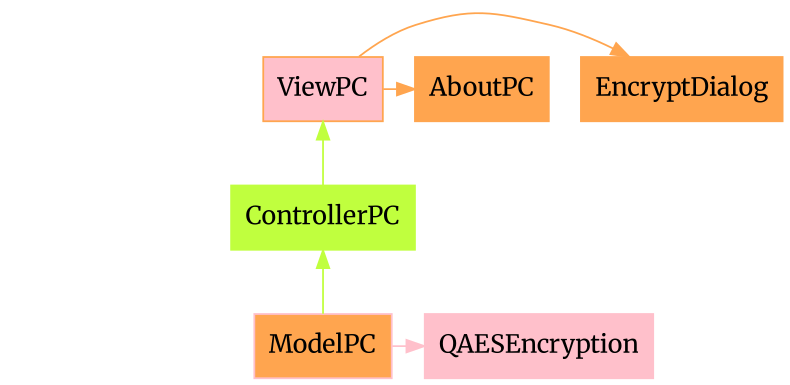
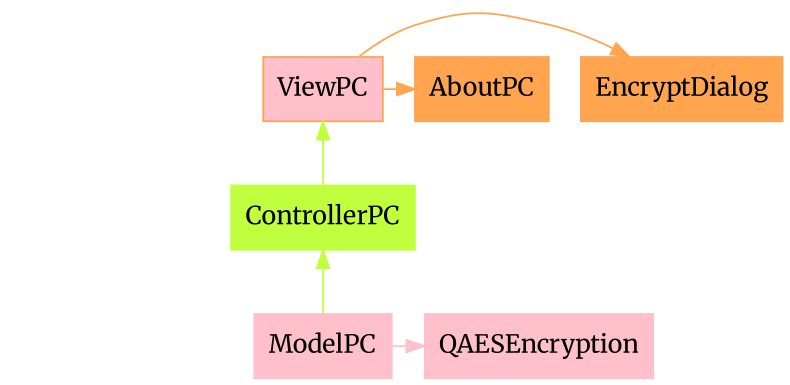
node "ModelPC": fillcolor tan1 -> pink
